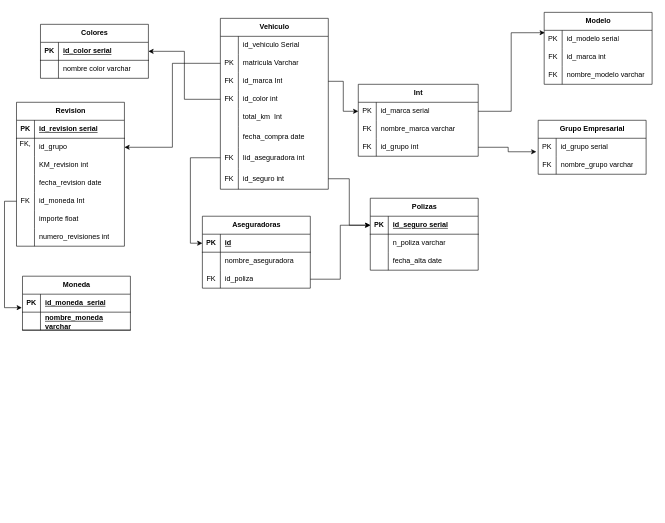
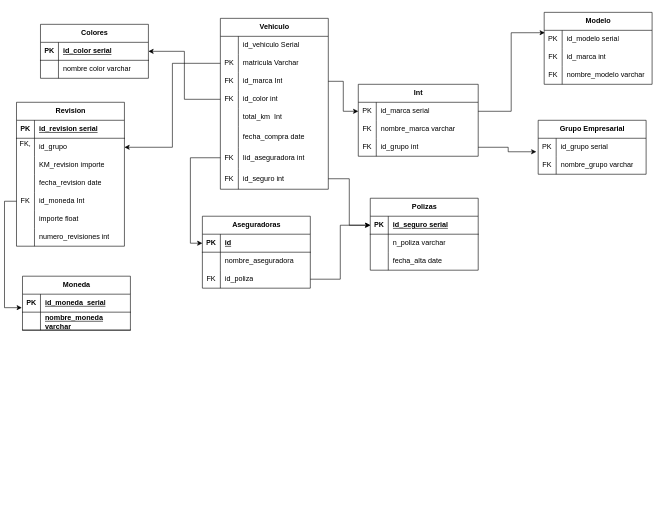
node "KM_revision int": label "KM_revision int" -> "KM_revision importe"
